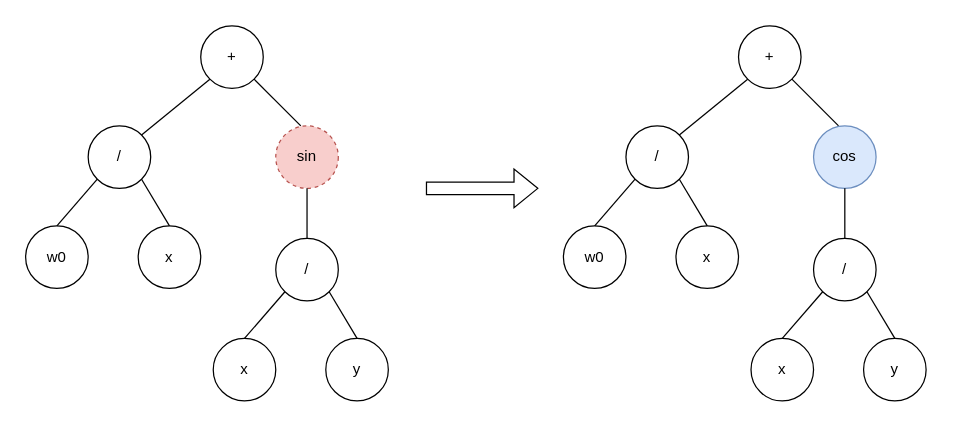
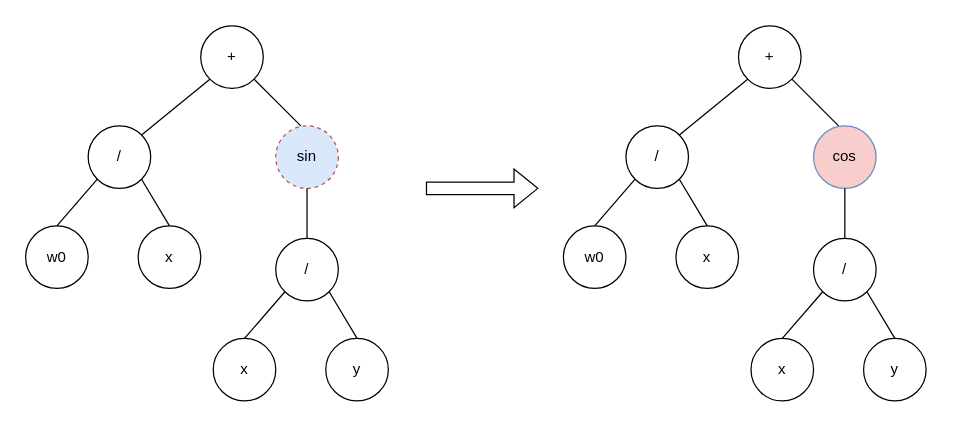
node "sin": fillcolor #f8cecc -> #dae8fc
node "cos": fillcolor #dae8fc -> #f8cecc
